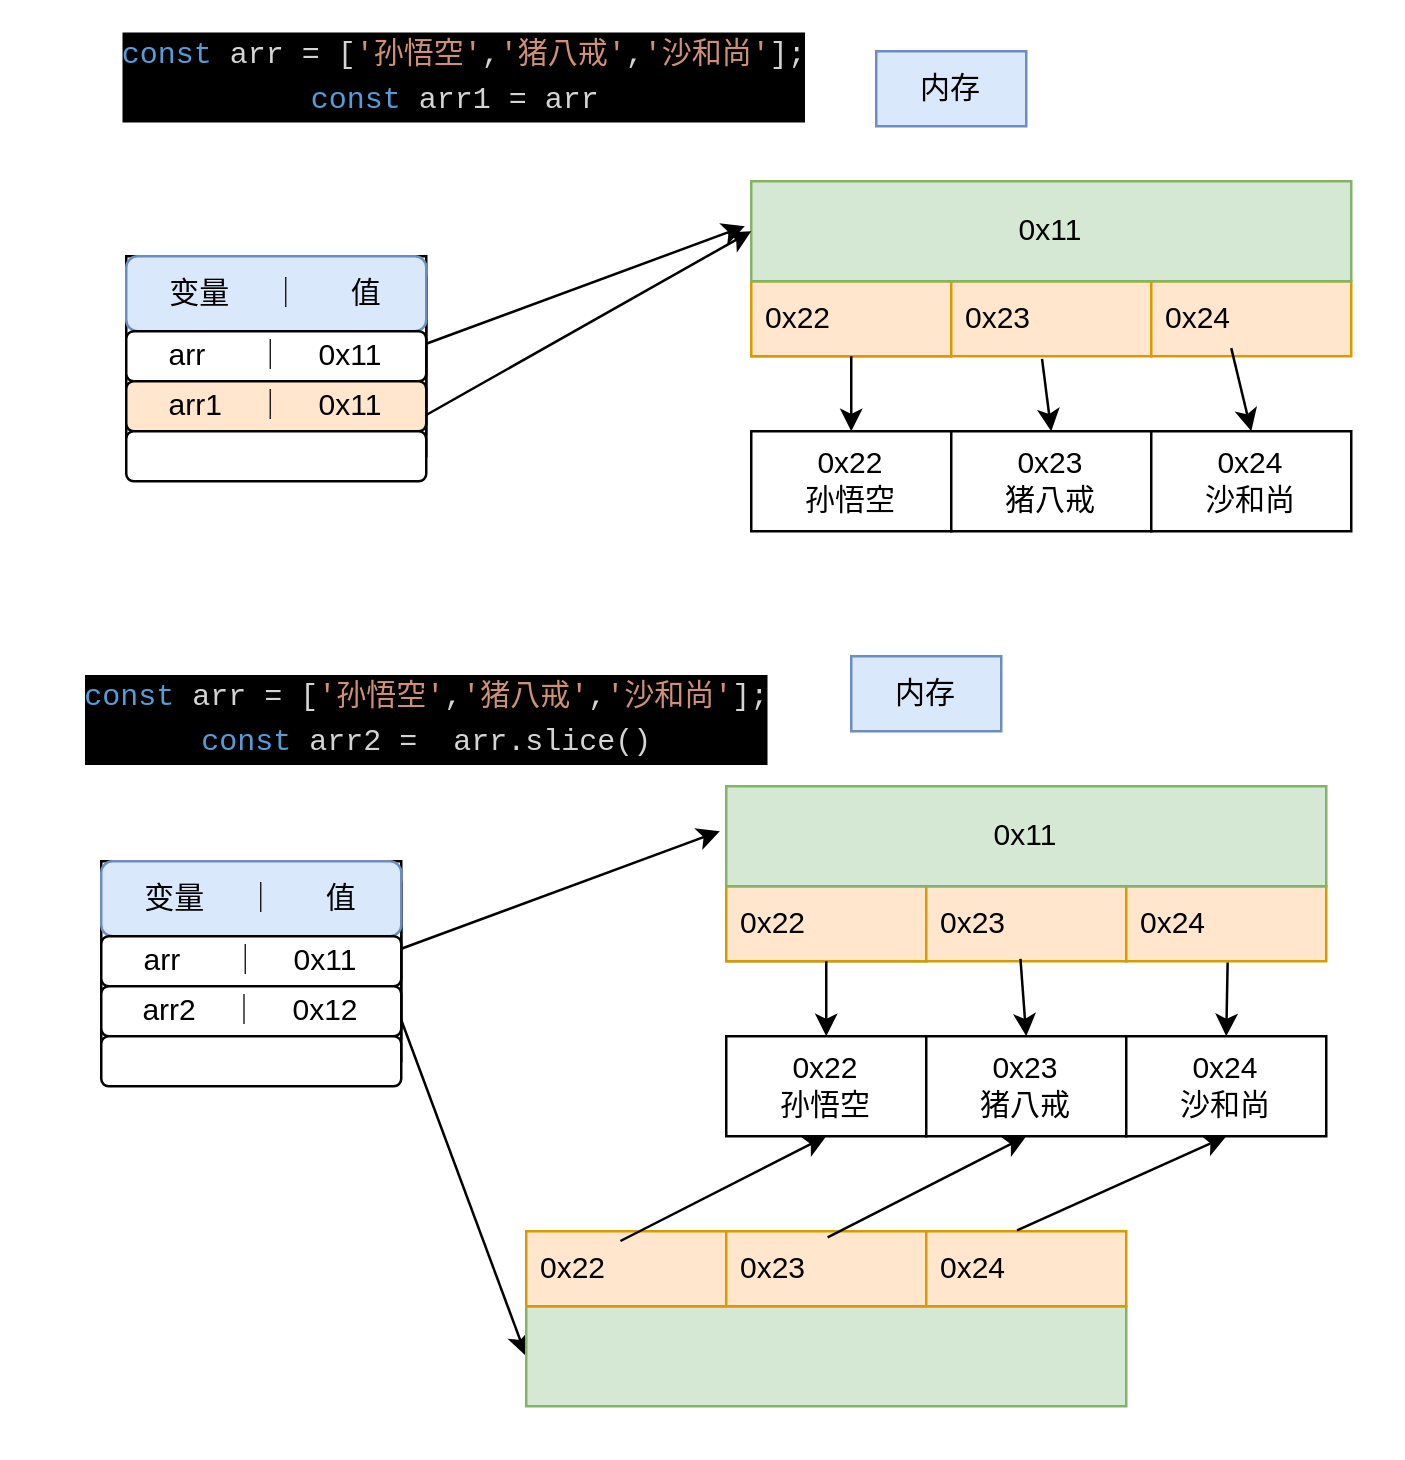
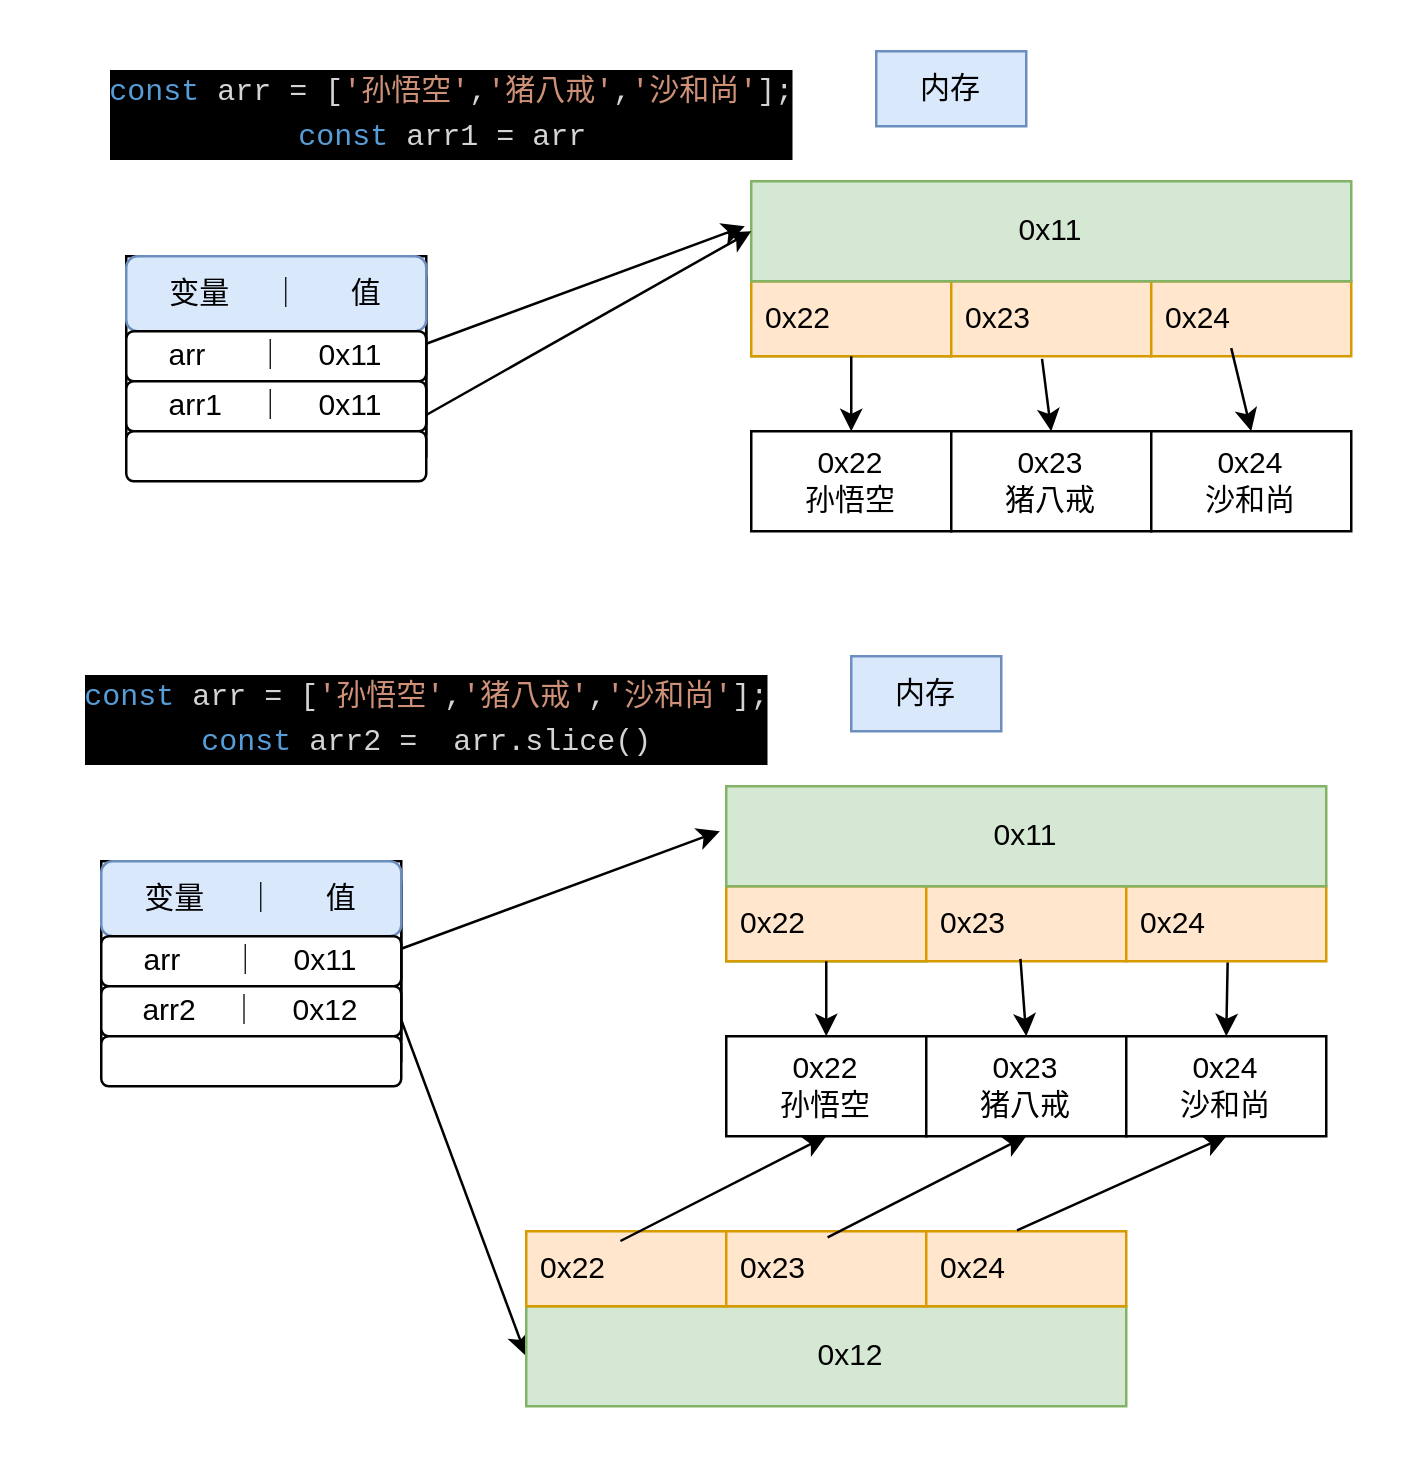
node "const arr = ['孙悟空','猪八戒','沙和尚']; const arr1 = arr": moved (464, 76) -> (451, 114)
node "arr1 ｜ 0x11": fillcolor #ffe6cc -> #ffffff
node "0x12": added
